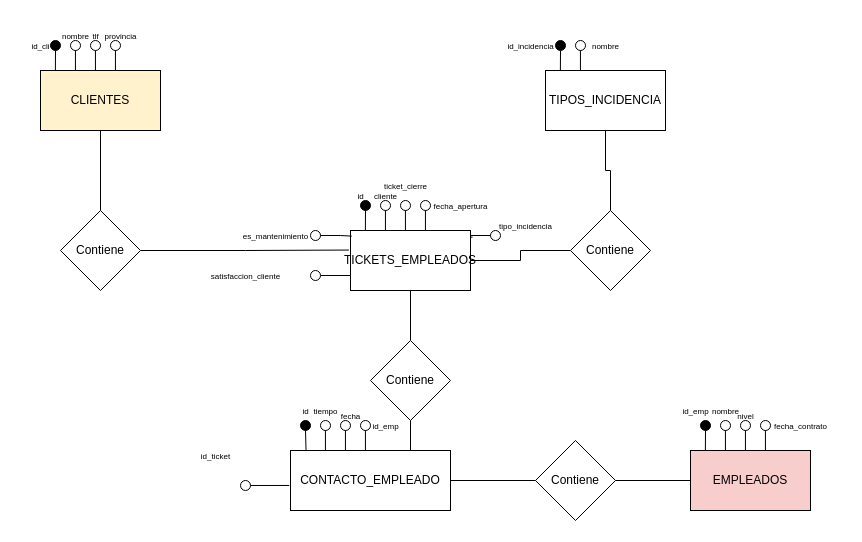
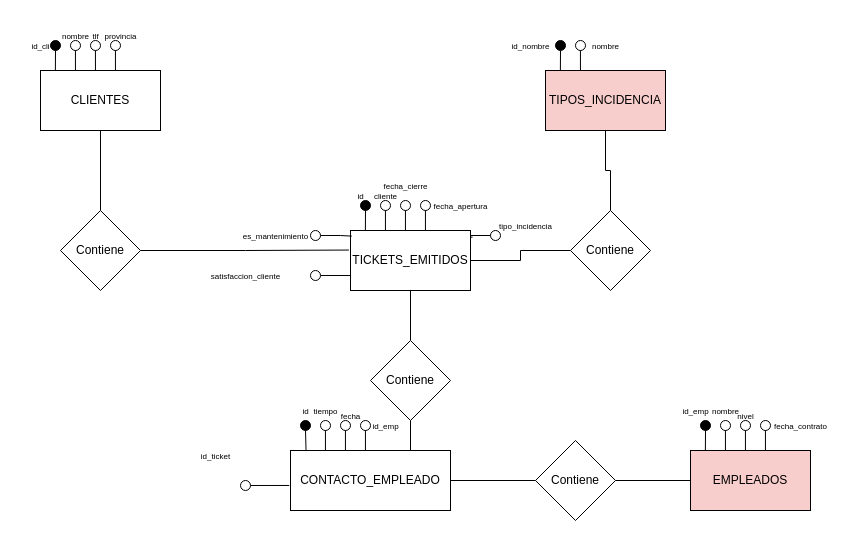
node "id_incidencia": label "id_incidencia" -> "id_nombre"
node "CLIENTES": fillcolor #fff2cc -> #ffffff
node "TIPOS_INCIDENCIA": fillcolor #ffffff -> #f8cecc
node "ticket_cierre": label "ticket_cierre" -> "fecha_cierre"
node "TICKETS_EMPLEADOS": label "TICKETS_EMPLEADOS" -> "TICKETS_EMITIDOS"
